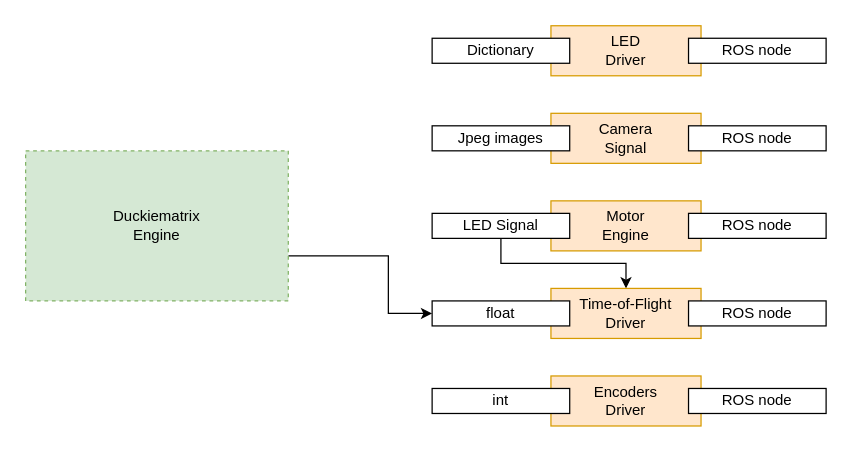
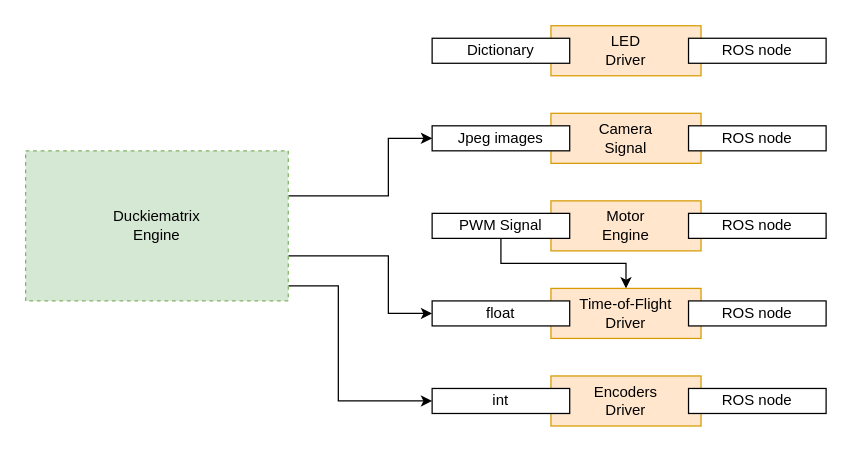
edge "Duckiematrix Engine" -> "Jpeg images": added
node "LED Signal": label "LED Signal" -> "PWM Signal"
edge "Duckiematrix Engine" -> "int": added
